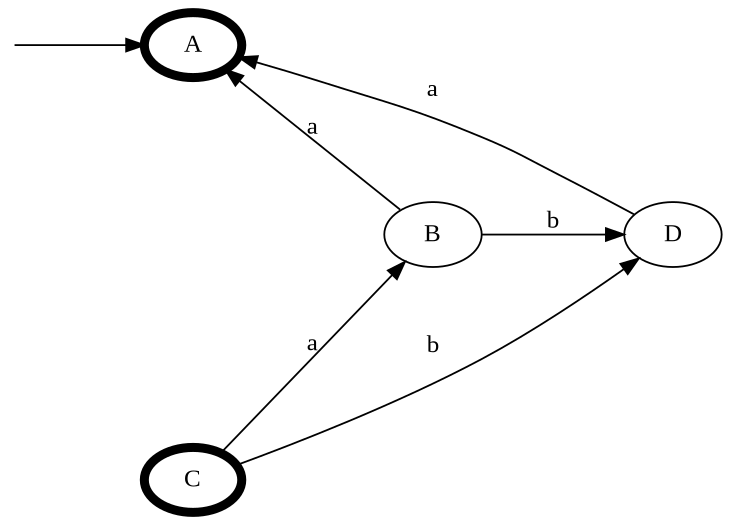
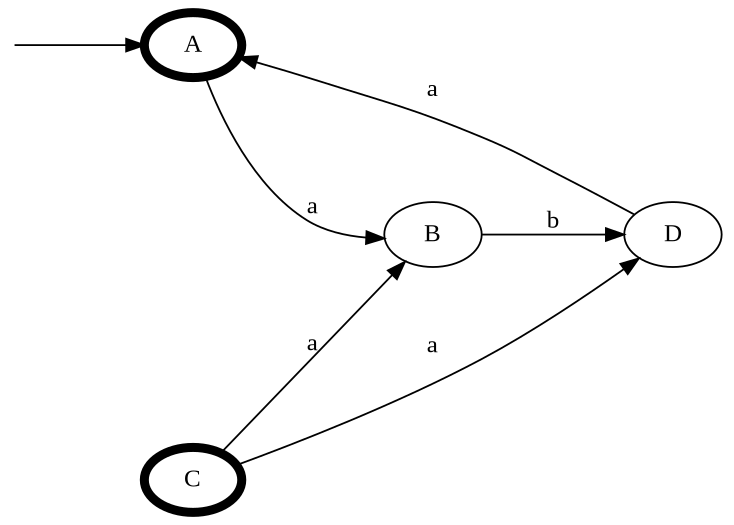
edge "B" -> "A": reversed
edge "C" -> "D": label "b" -> "a"
